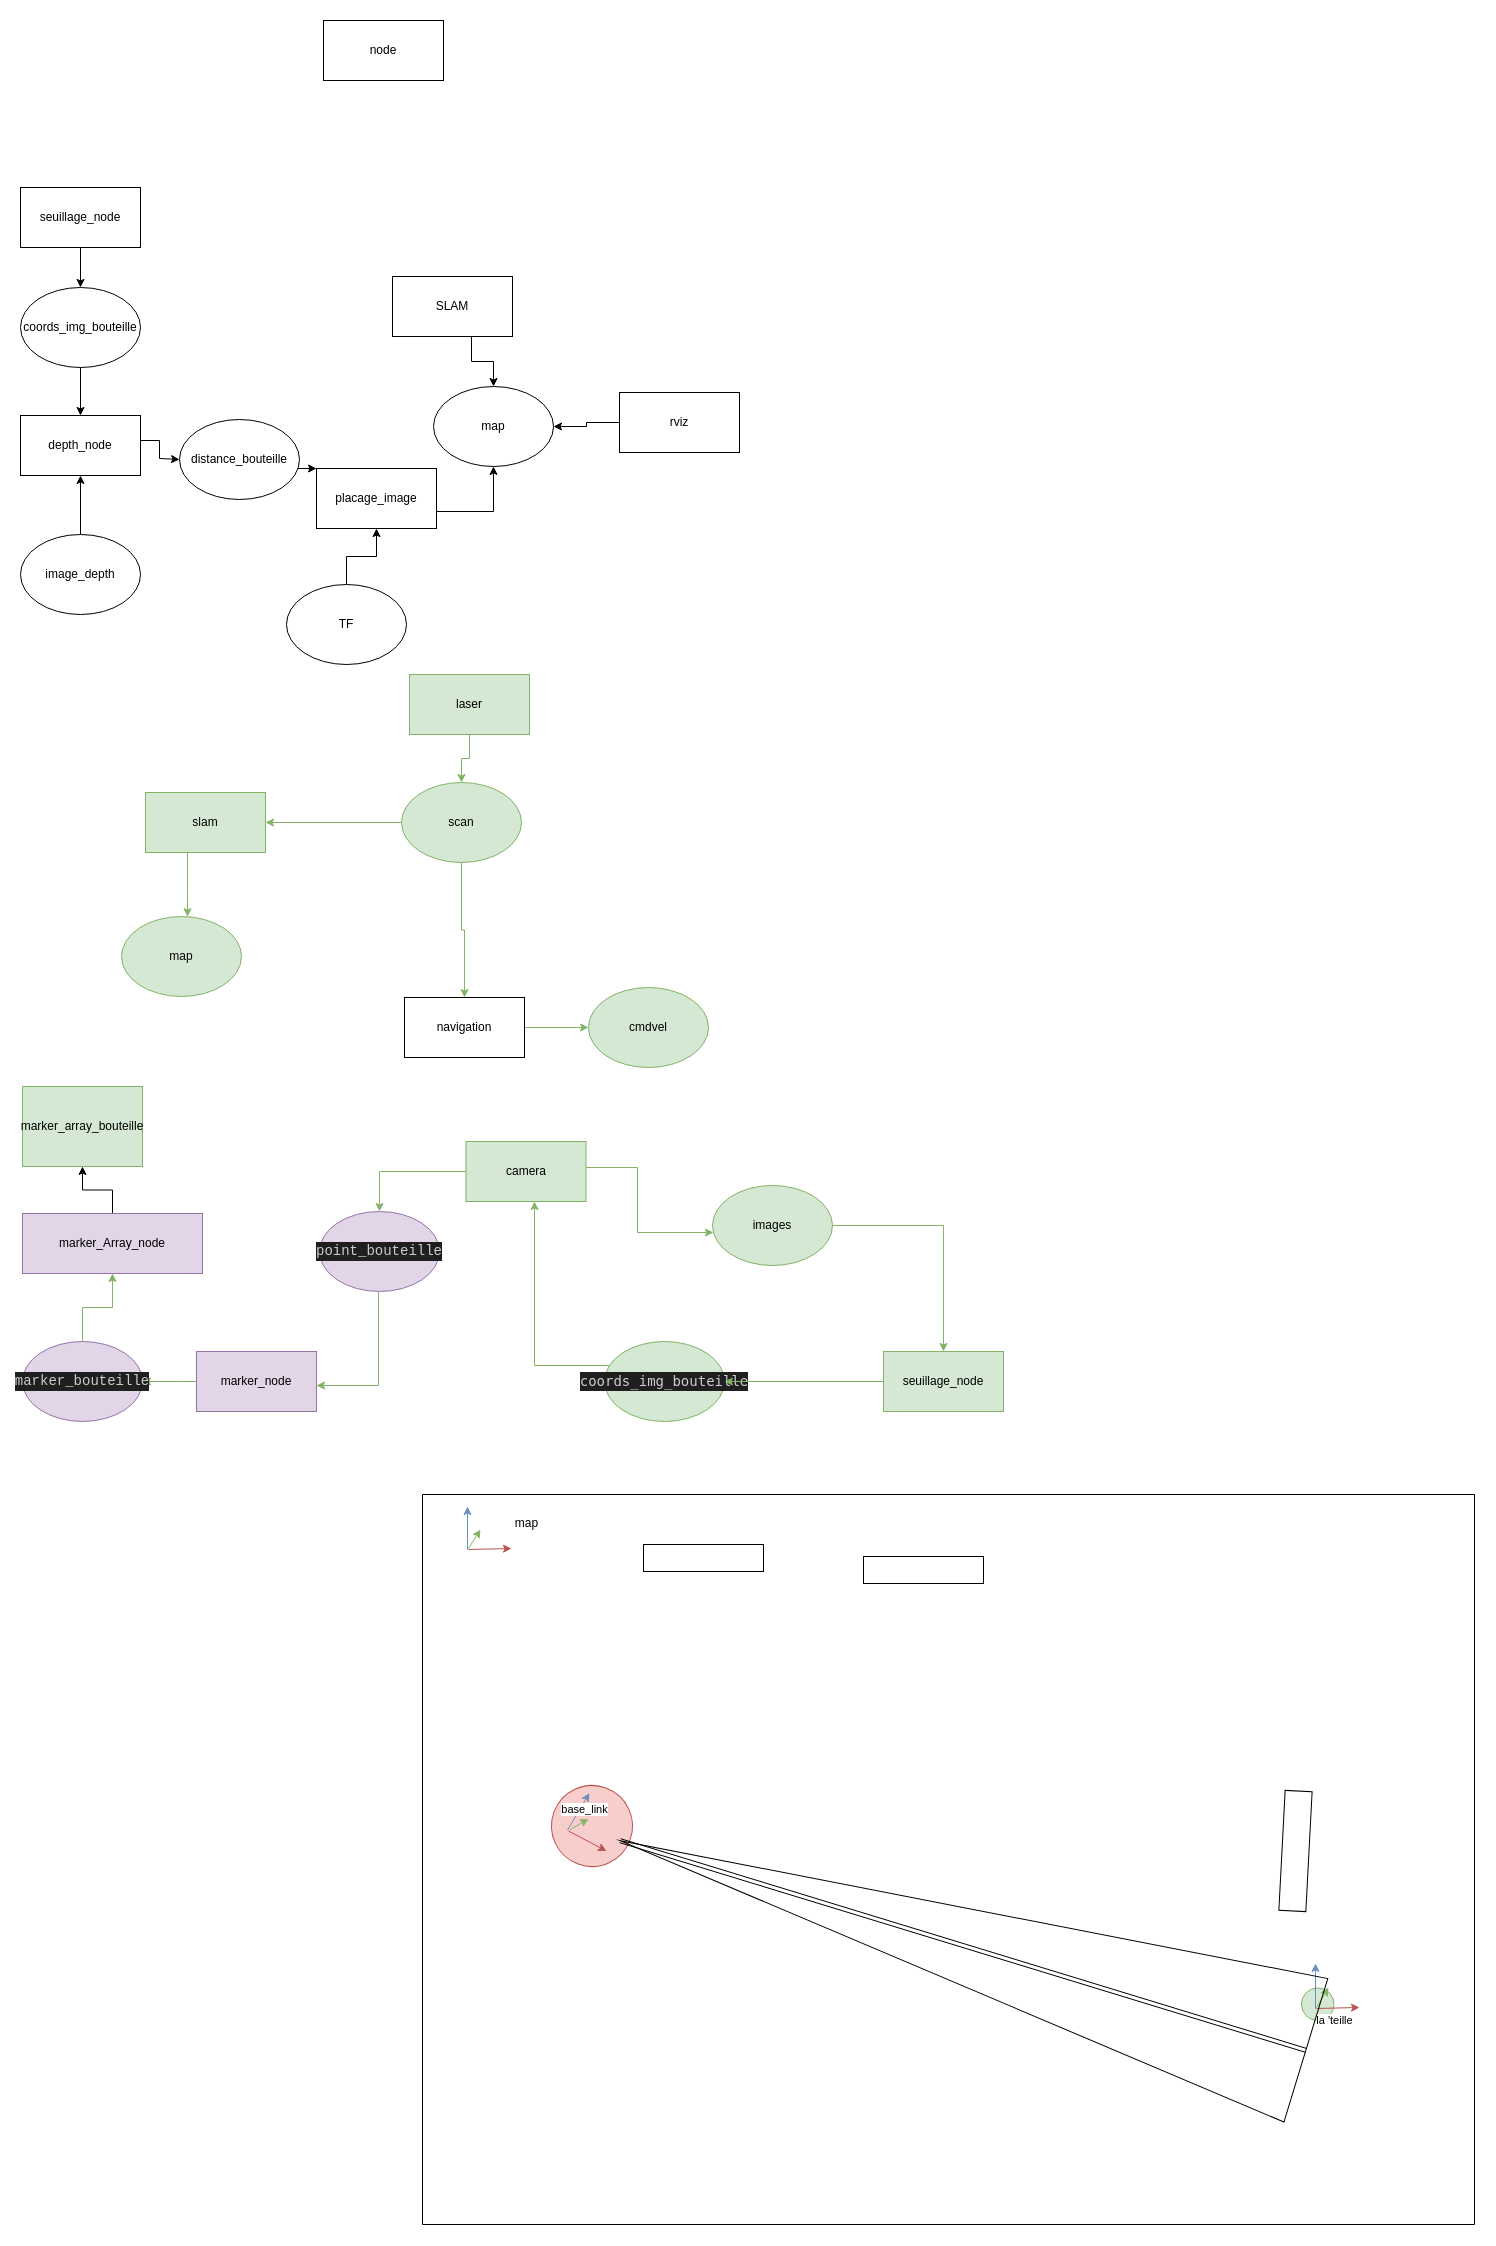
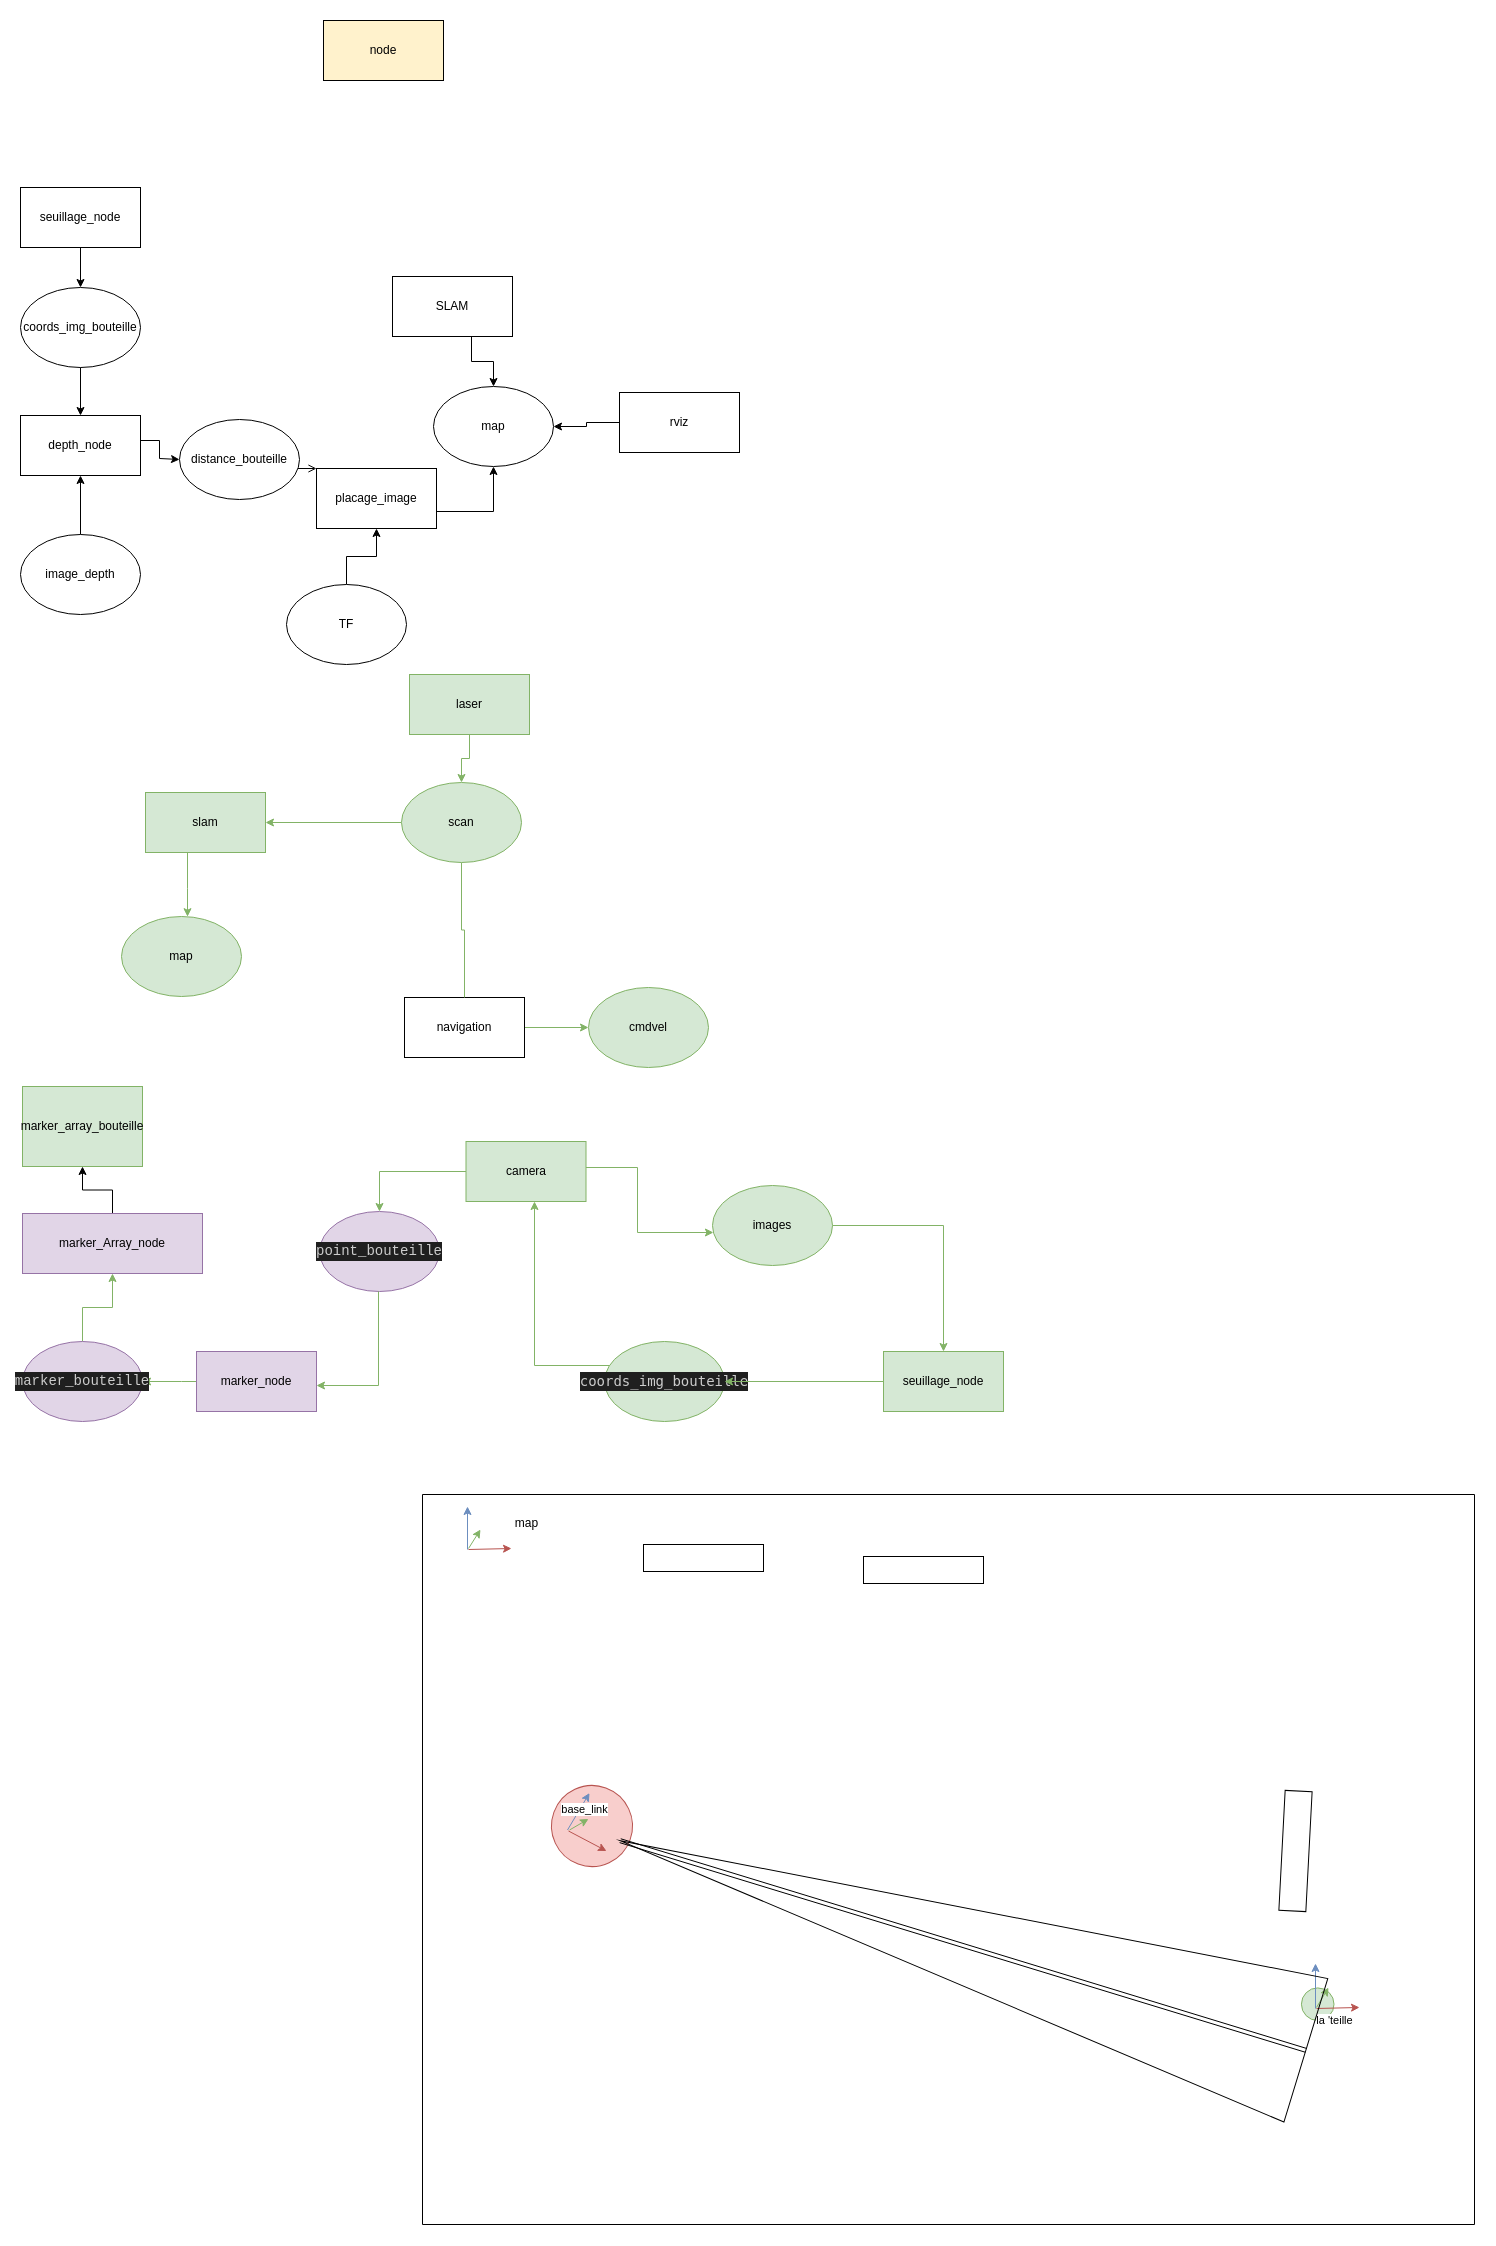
node "node": fillcolor #ffffff -> #fff2cc
edge "distance_bouteille" -> "placage_image": arrowhead classic -> open
edge "scan" -> "navigation": arrowhead classic -> none
